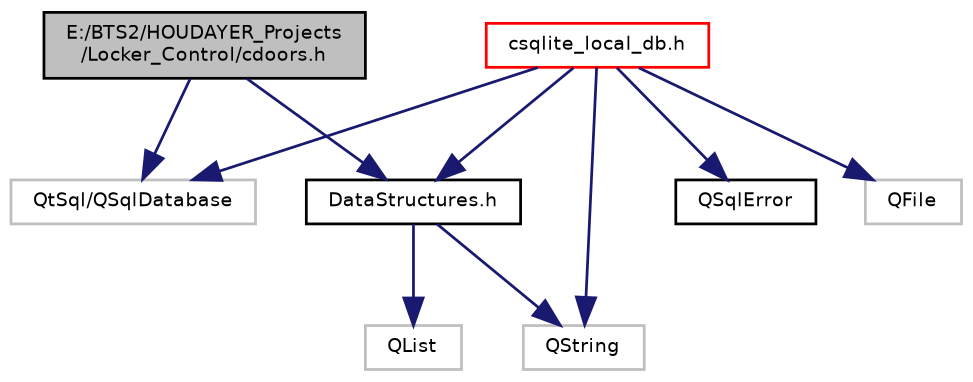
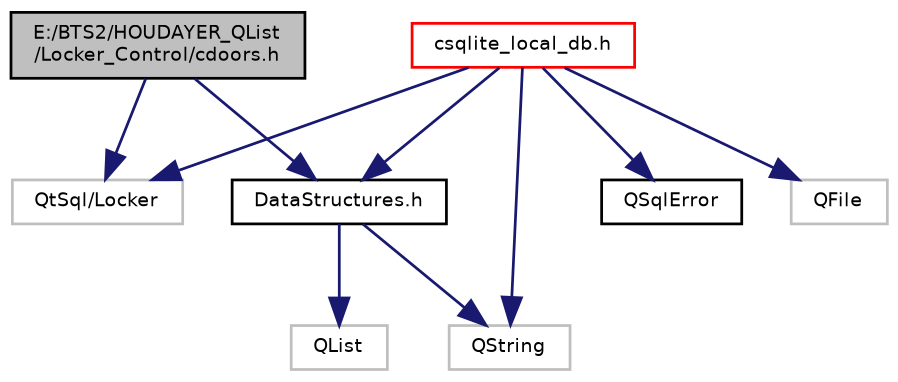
node "E:/BTS2/HOUDAYER_Projects /Locker_Control/cdoors.h": label "E:/BTS2/HOUDAYER_Projects /Locker_Control/cdoors.h" -> "E:/BTS2/HOUDAYER_QList /Locker_Control/cdoors.h"
node "QtSql/QSqlDatabase": label "QtSql/QSqlDatabase" -> "QtSql/Locker"
